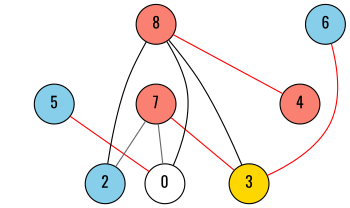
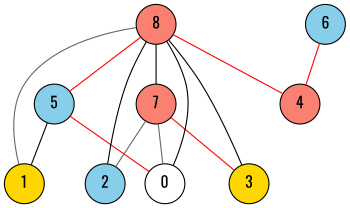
edge "8" -- "5": added
edge "8" -- "7": added
edge "6" -- "3": now "6" -- "4"
node "1": added
